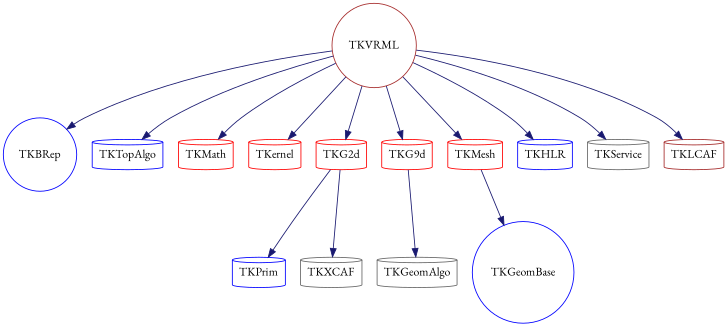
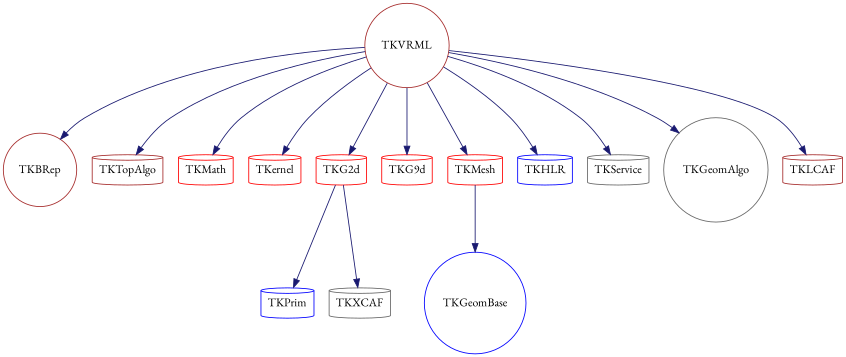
node "TKBRep": color blue -> brown
node "TKTopAlgo": color blue -> brown
edge "TKG9d" -> "TKGeomAlgo": now "TKVRML" -> "TKGeomAlgo"
node "TKGeomAlgo": shape cylinder -> circle
